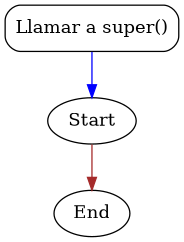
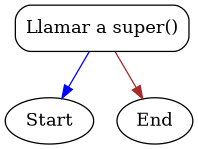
edge "Start" -> "End": now "Llamar a super()" -> "End"
